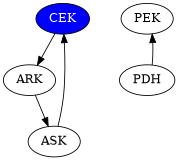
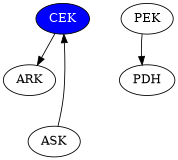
edge "PDH" -> "PEK": reversed
edge "ARK" -> "ASK": removed
